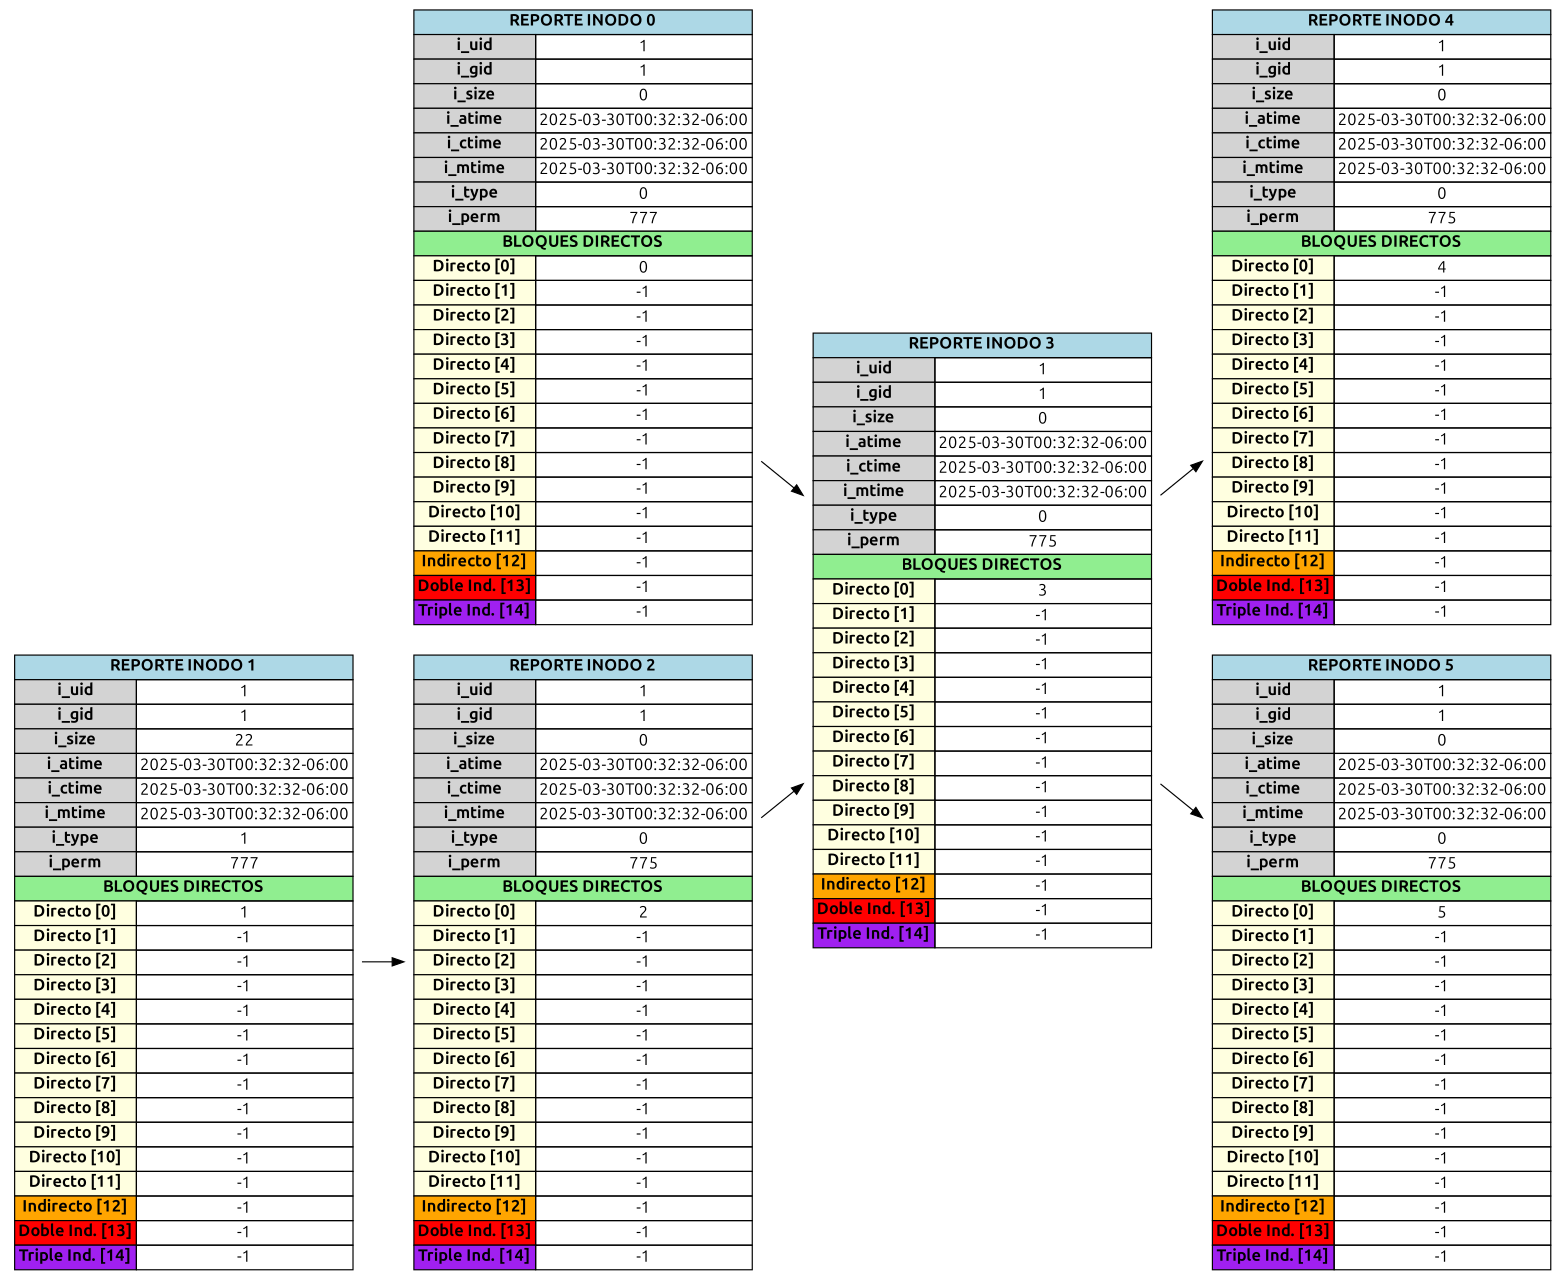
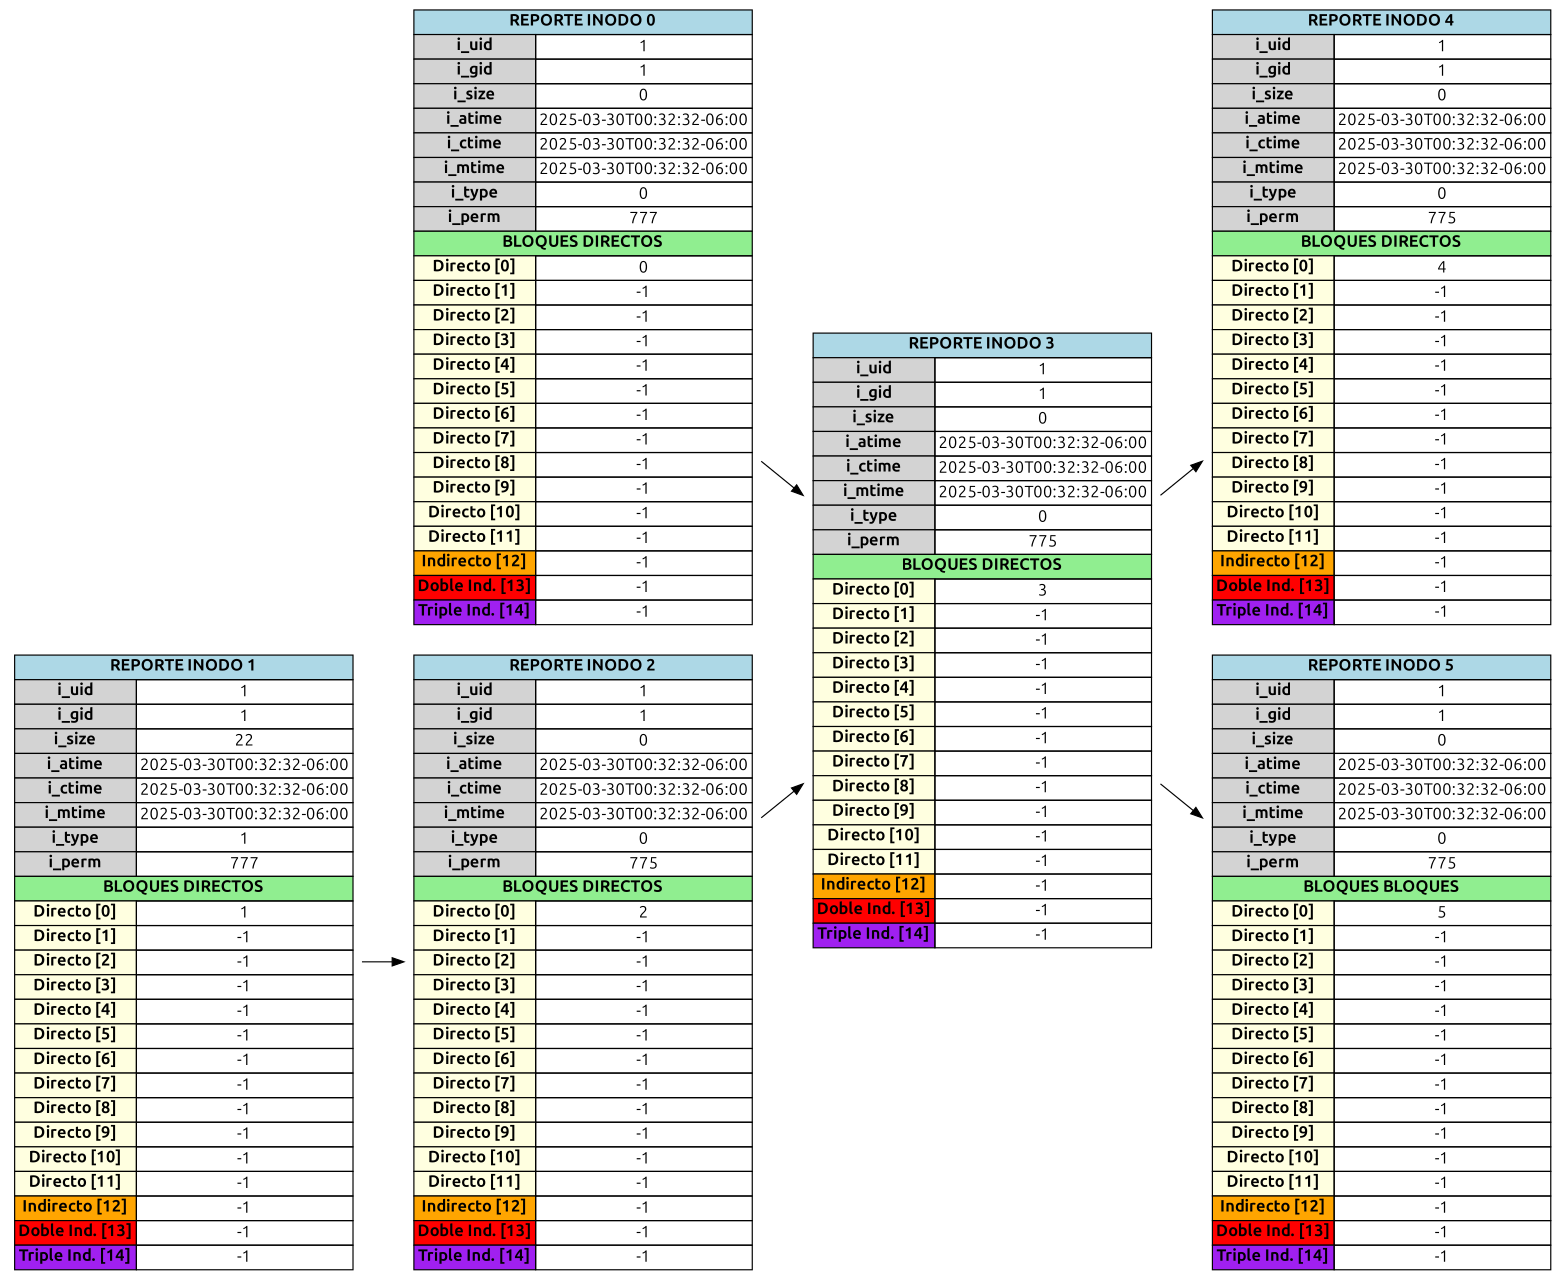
node "REPORTE INODO 5": text "BLOQUES DIRECTOS" -> "BLOQUES BLOQUES"
